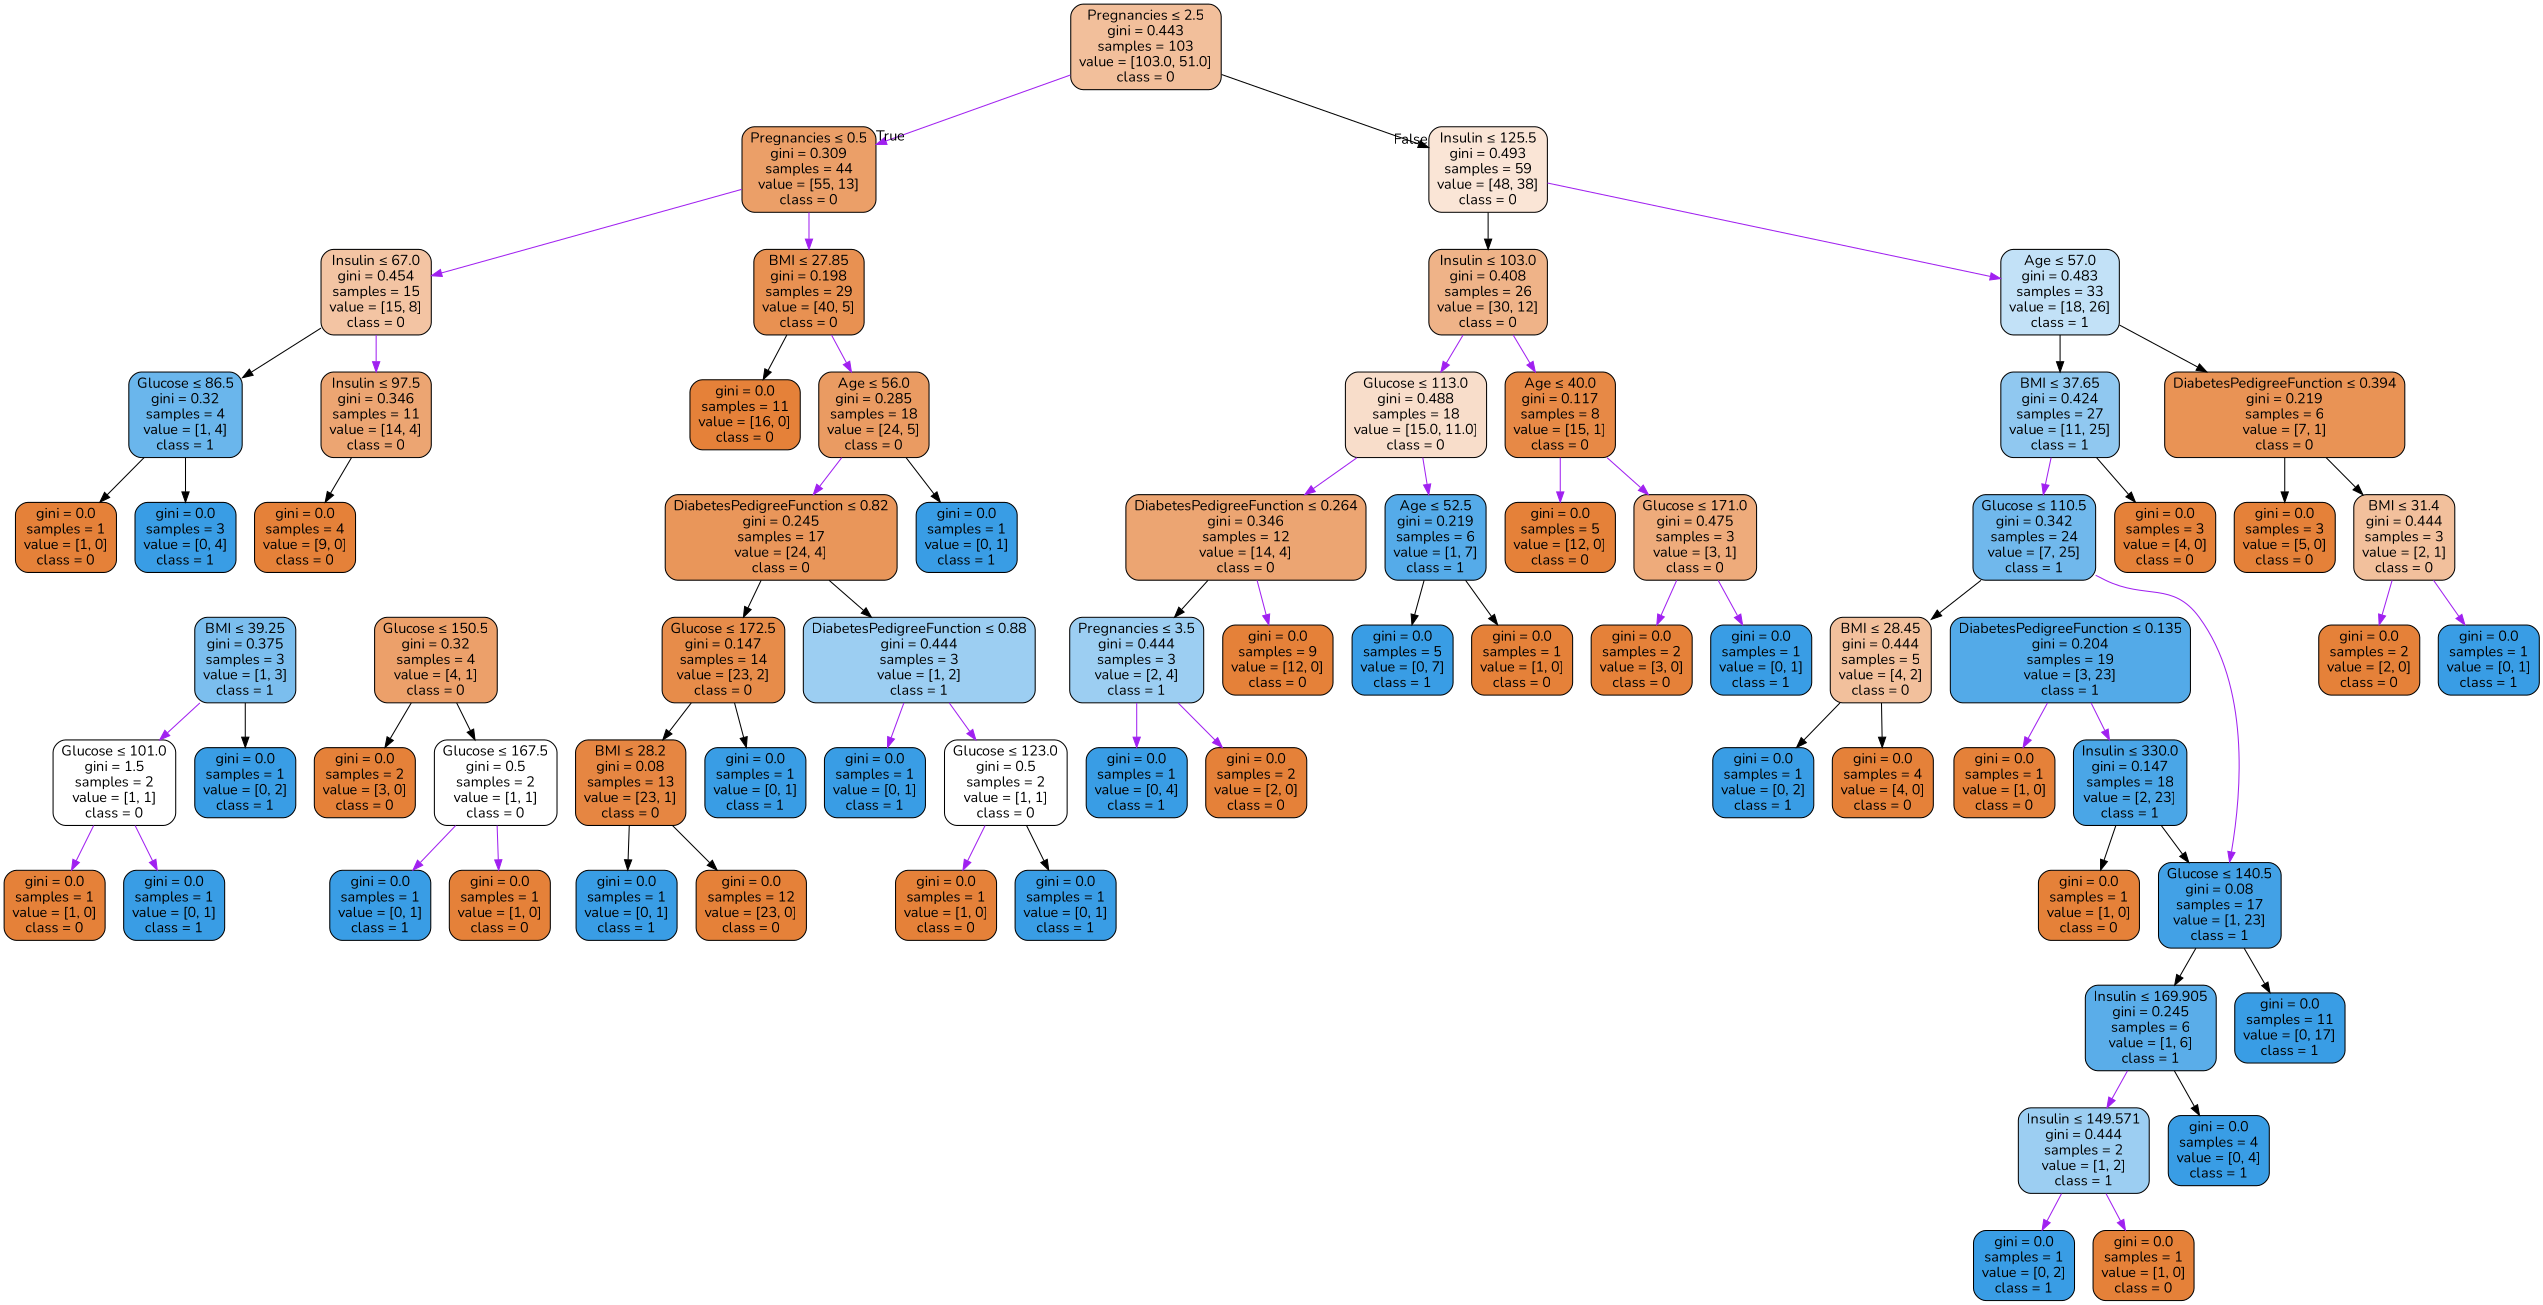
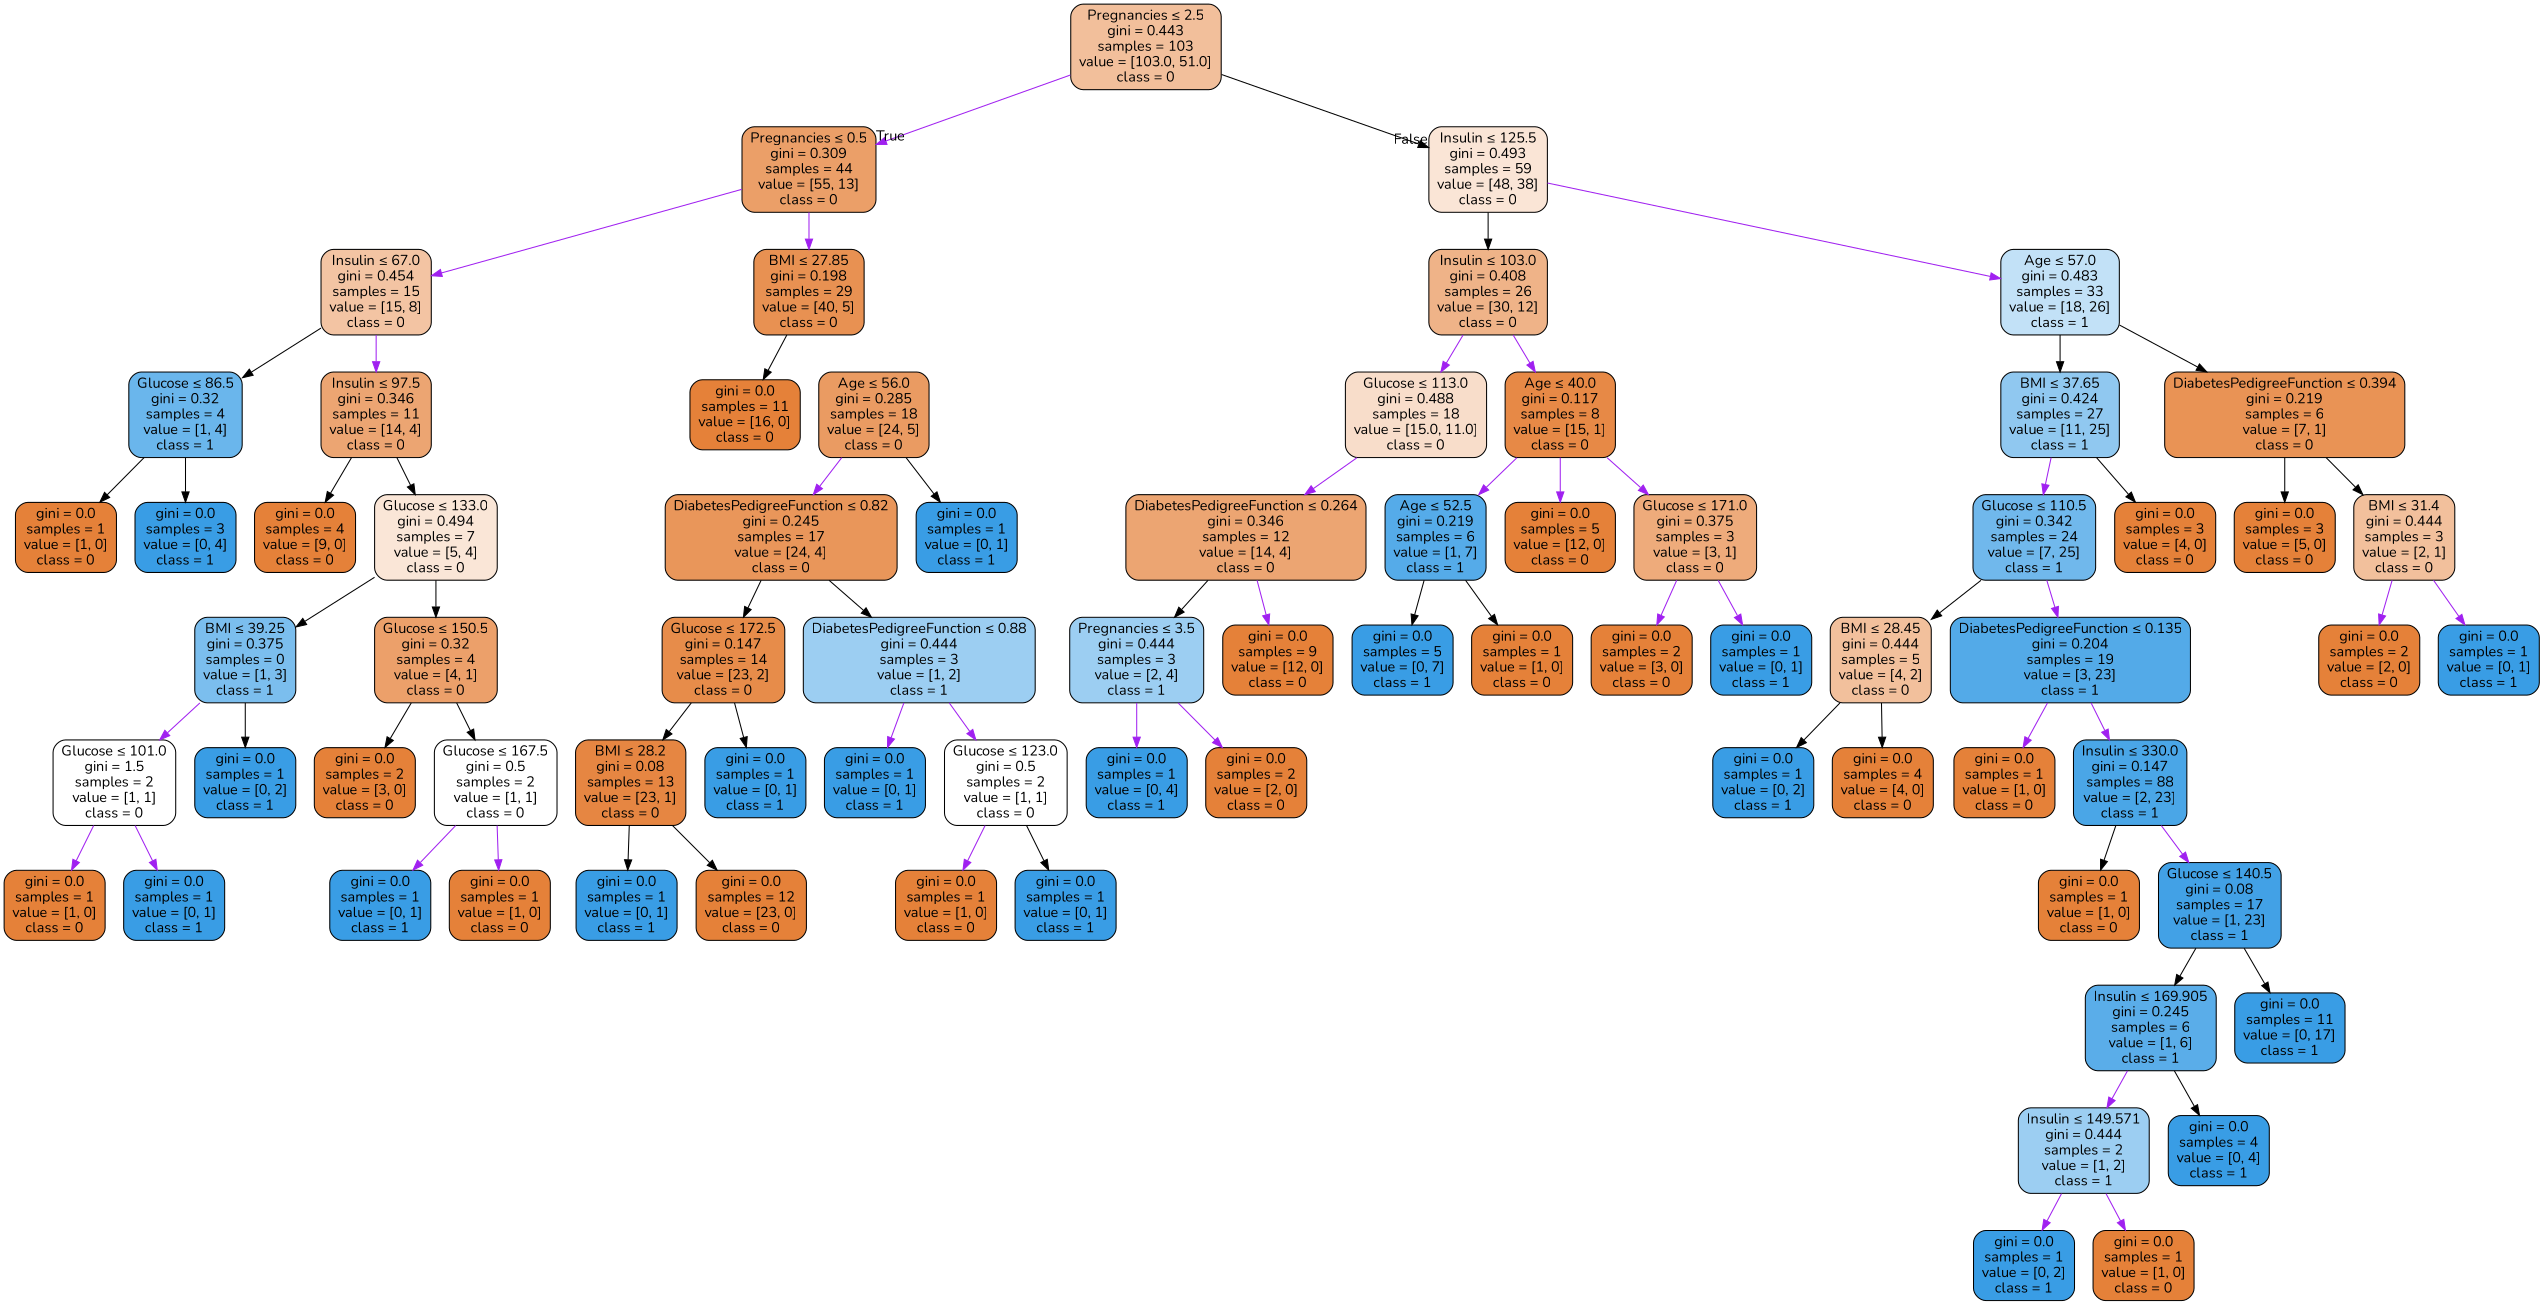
edge "BMI ≤ 27.85" -> "Age ≤ 56.0": removed
edge "Glucose ≤ 113.0" -> "Age ≤ 52.5": now "Age ≤ 40.0" -> "Age ≤ 52.5"
node "Glucose ≤ 171.0": text "gini = 0.475" -> "gini = 0.375"
node "Glucose ≤ 133.0": added
node "BMI ≤ 39.25": text "samples = 3" -> "samples = 0"
edge "Glucose ≤ 110.5" -> "Glucose ≤ 140.5": now "Glucose ≤ 110.5" -> "DiabetesPedigreeFunction ≤ 0.135"
node "Insulin ≤ 330.0": text "samples = 18" -> "samples = 88"
edge "Insulin ≤ 330.0" -> "Glucose ≤ 140.5": color black -> purple
